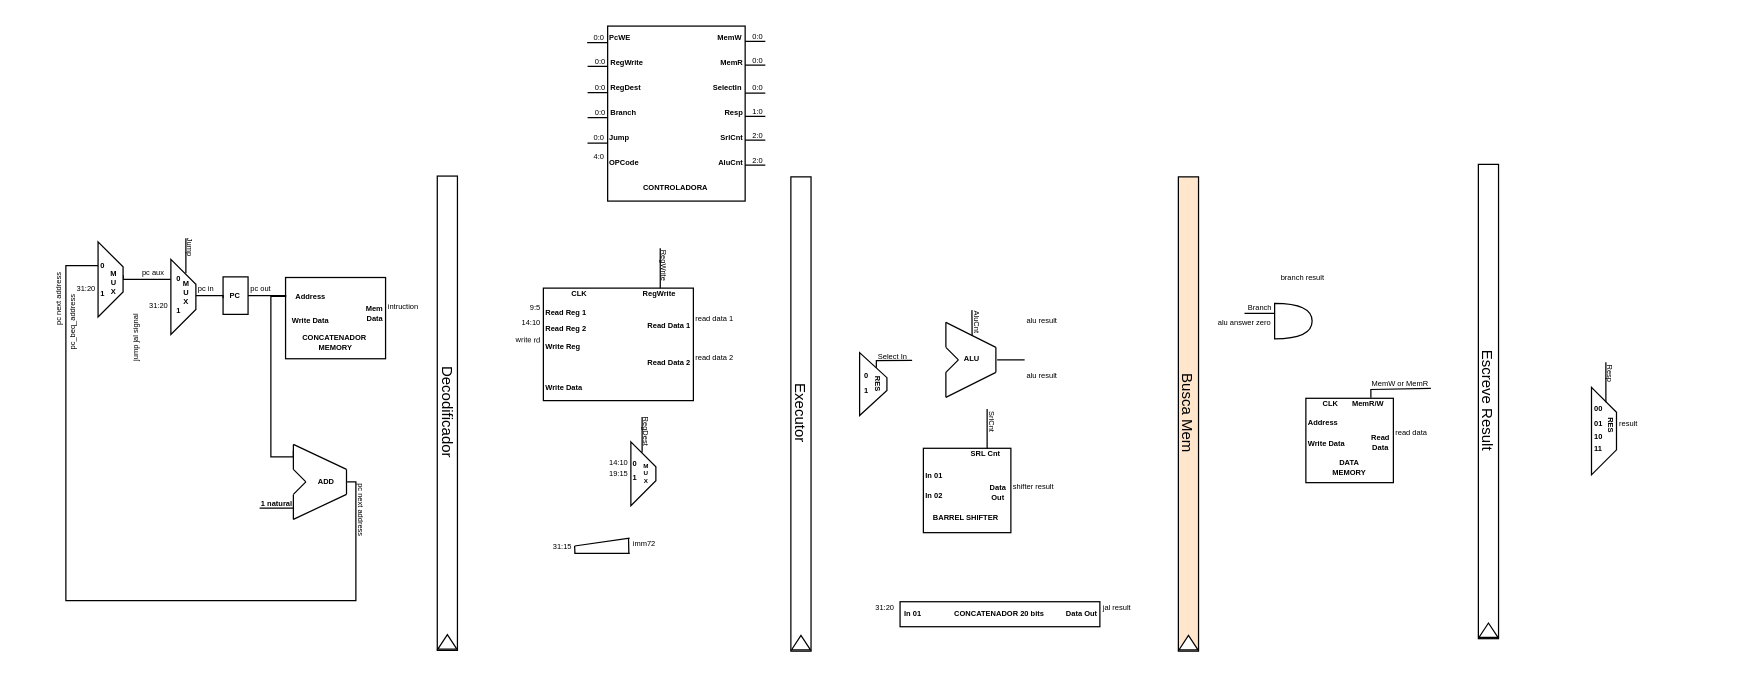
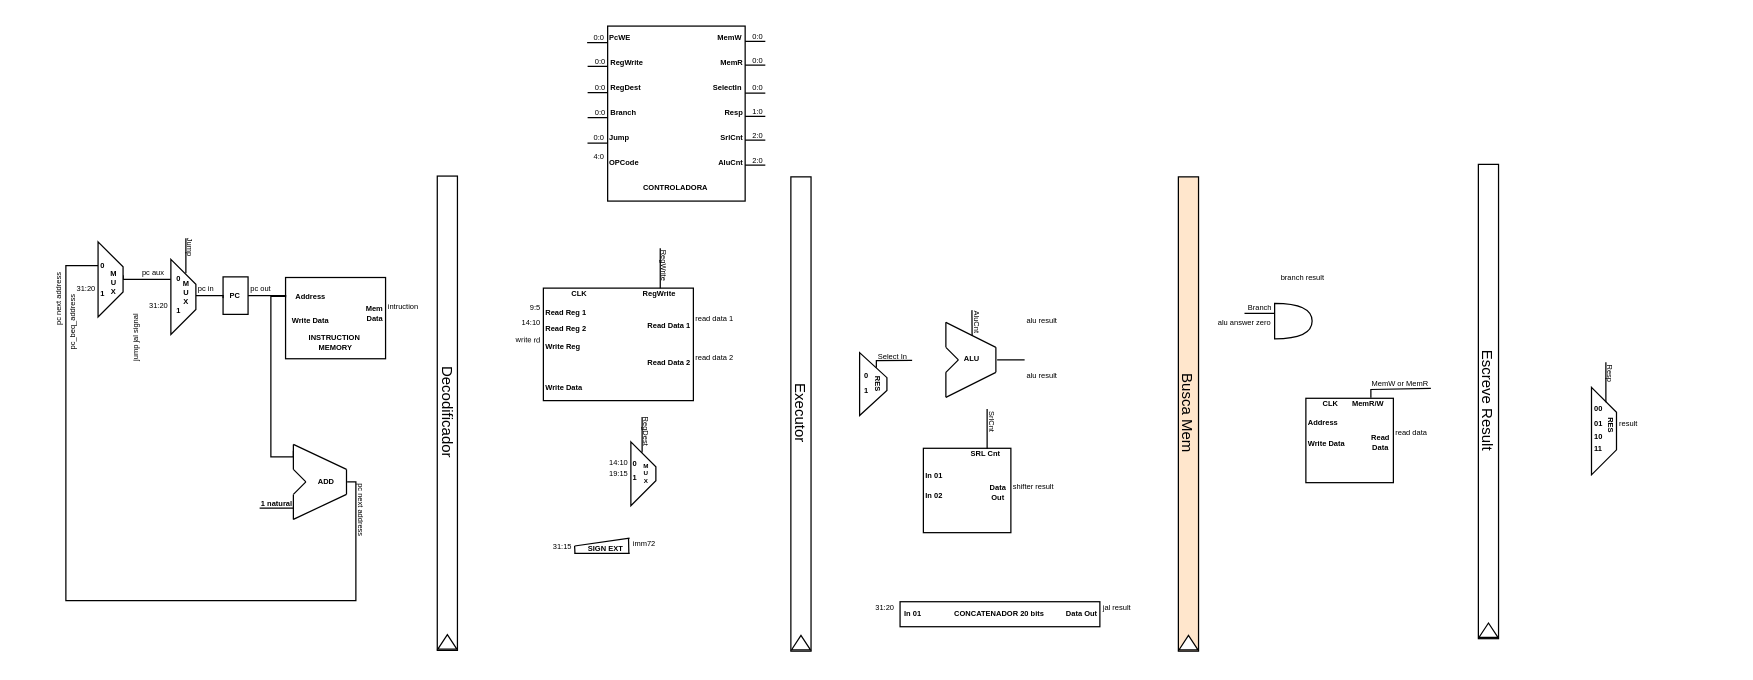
node "CONCATENADOR MEMORY": label "CONCATENADOR MEMORY" -> "INSTRUCTION MEMORY"
node "DATA MEMORY": removed
node "BARREL SHIFTER": removed
node "SIGN EXT": added
